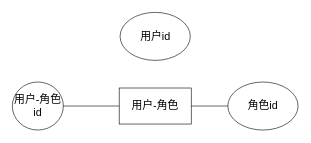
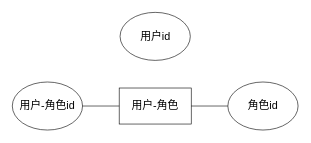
node "用户-角色id": size 51x48 -> 70x48
